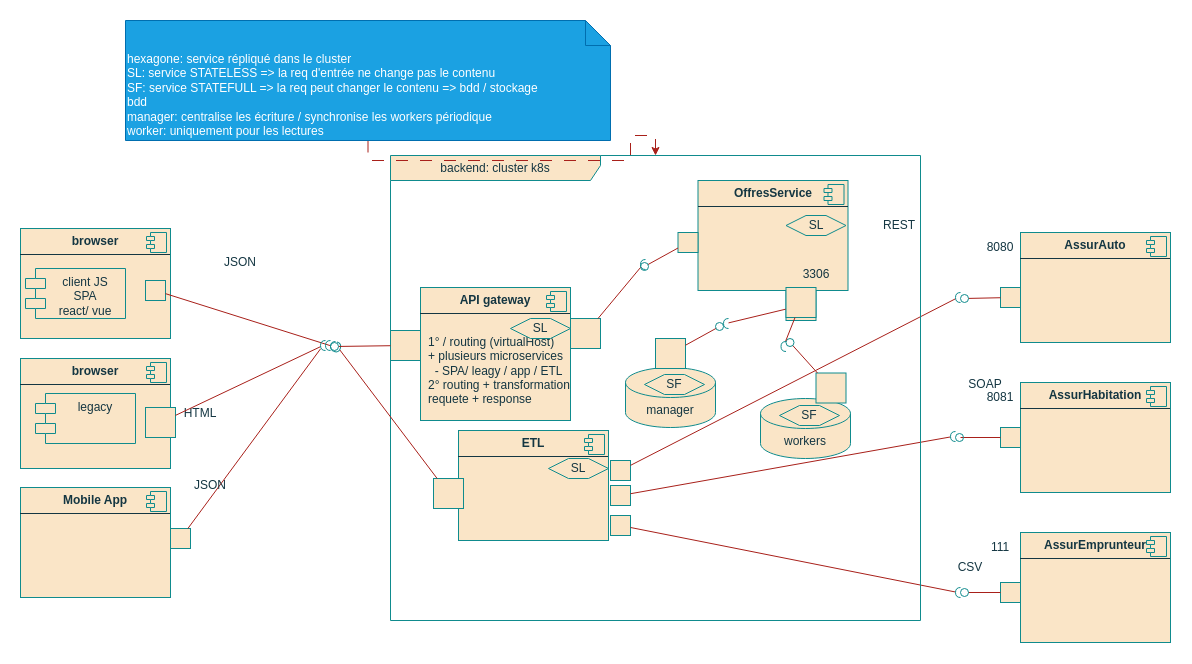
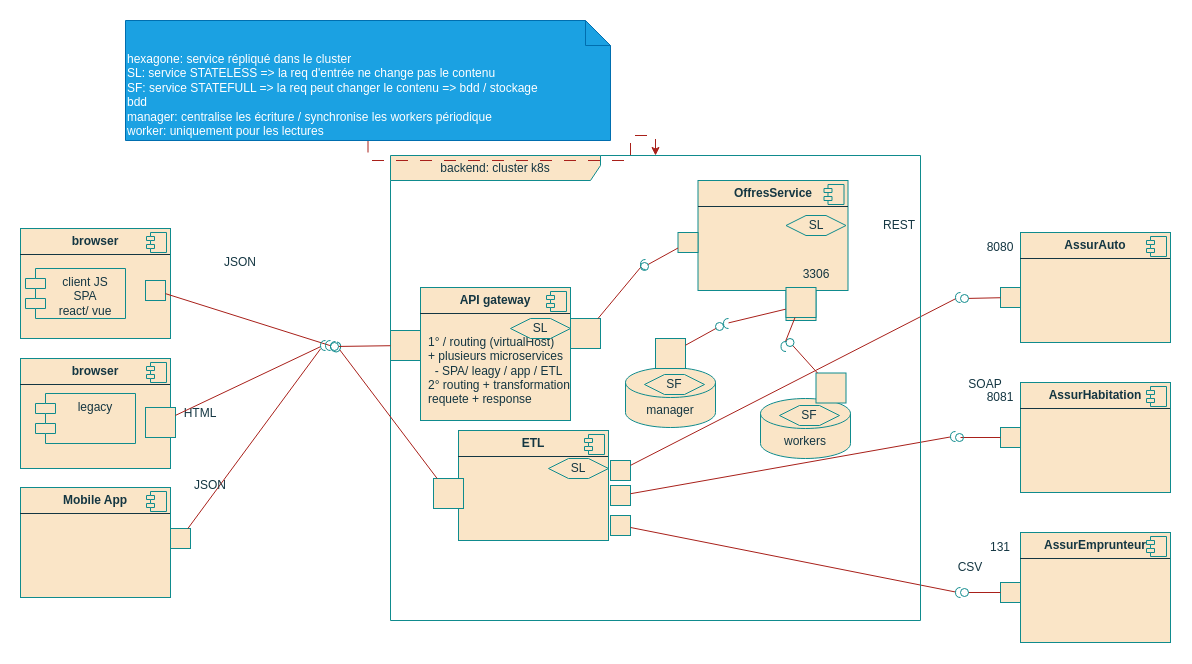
node "111": label "111" -> "131"
